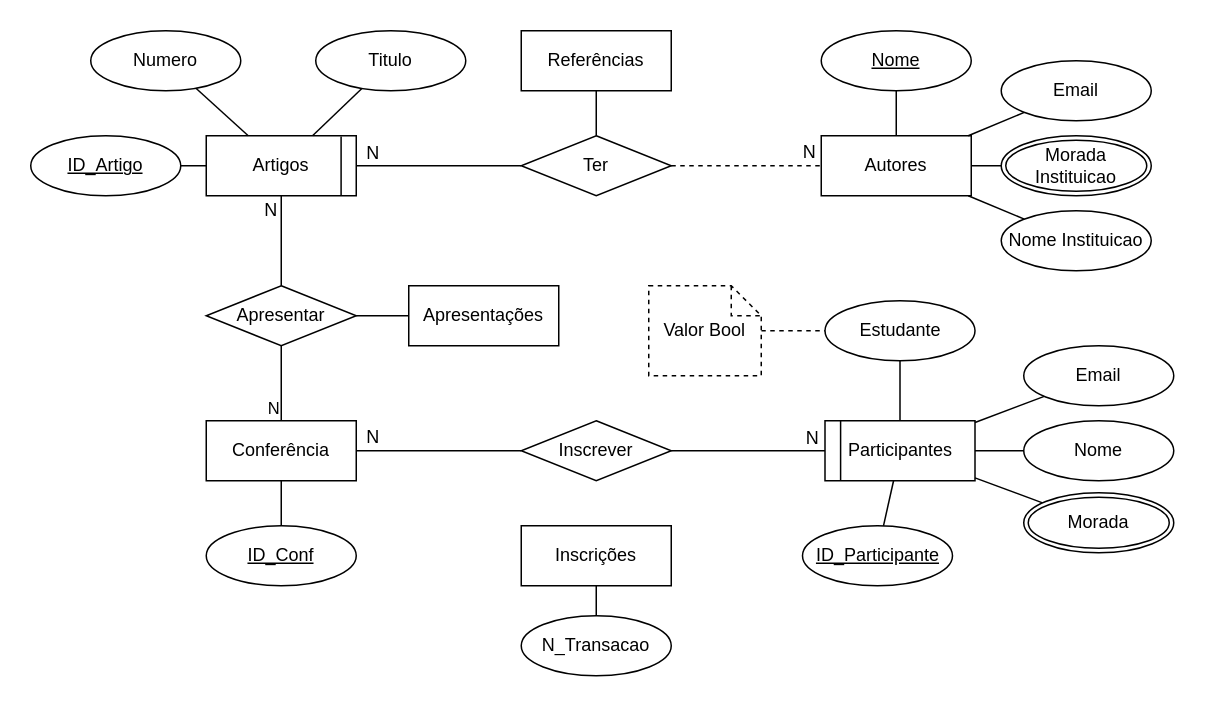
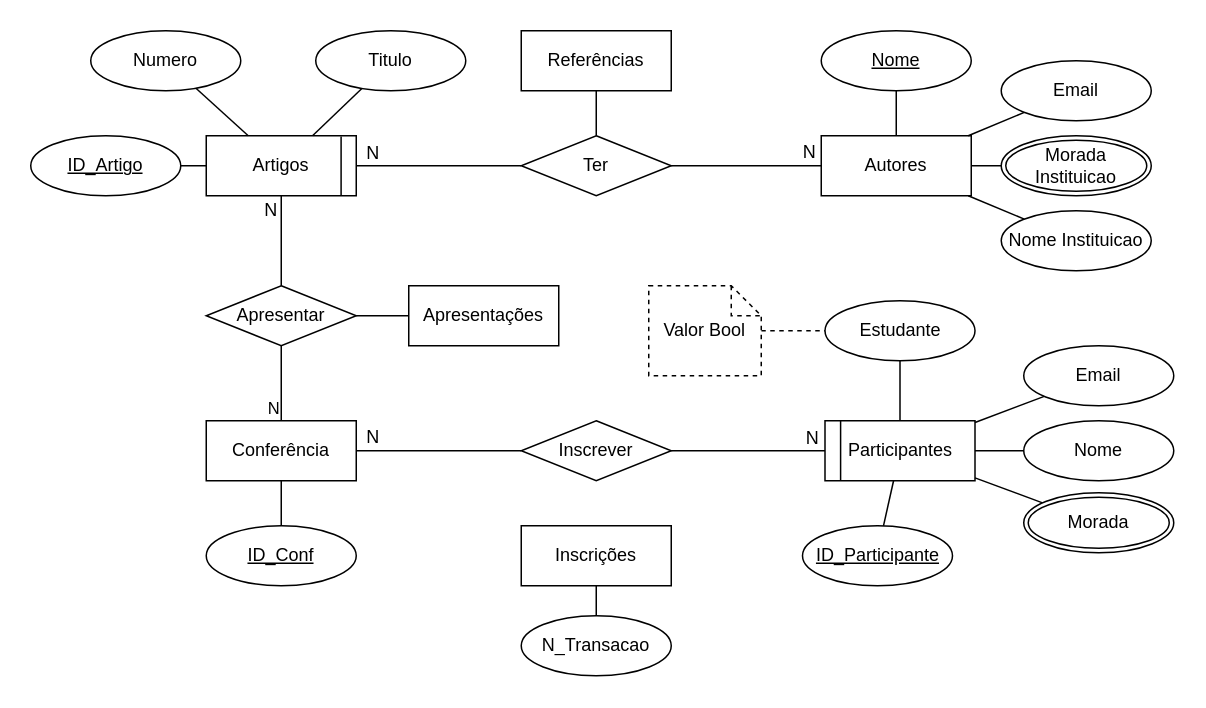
edge "Ter" -- "Autores": style dashed -> solid
